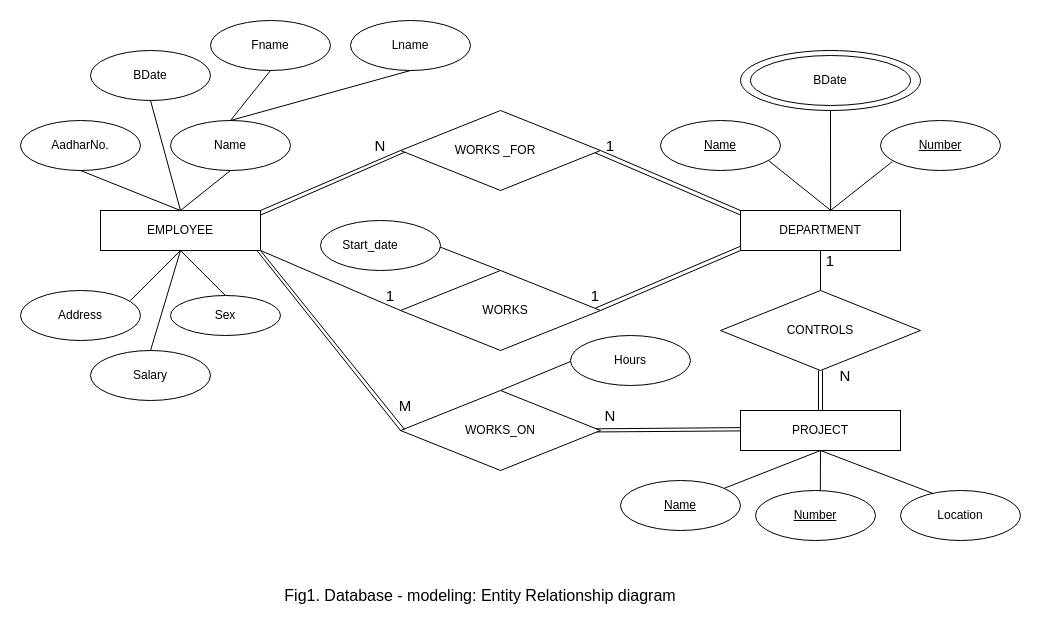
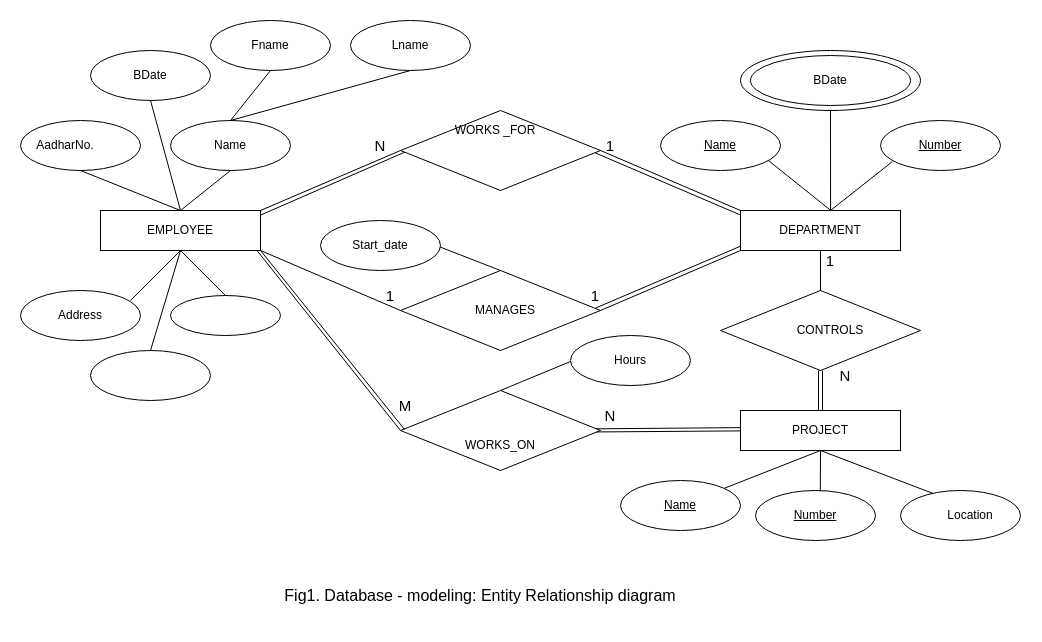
node "AadharNo.": moved (81, 146) -> (66, 146)
node "WORKS _FOR": moved (496, 151) -> (496, 131)
node "Start_date": moved (371, 246) -> (381, 246)
node "WORKS": label "WORKS" -> "MANAGES"
node "Sex": removed
node "CONTROLS": moved (821, 331) -> (831, 331)
node "Salary": removed
node "WORKS_ON": moved (501, 431) -> (501, 446)
node "Location": moved (961, 516) -> (971, 516)
